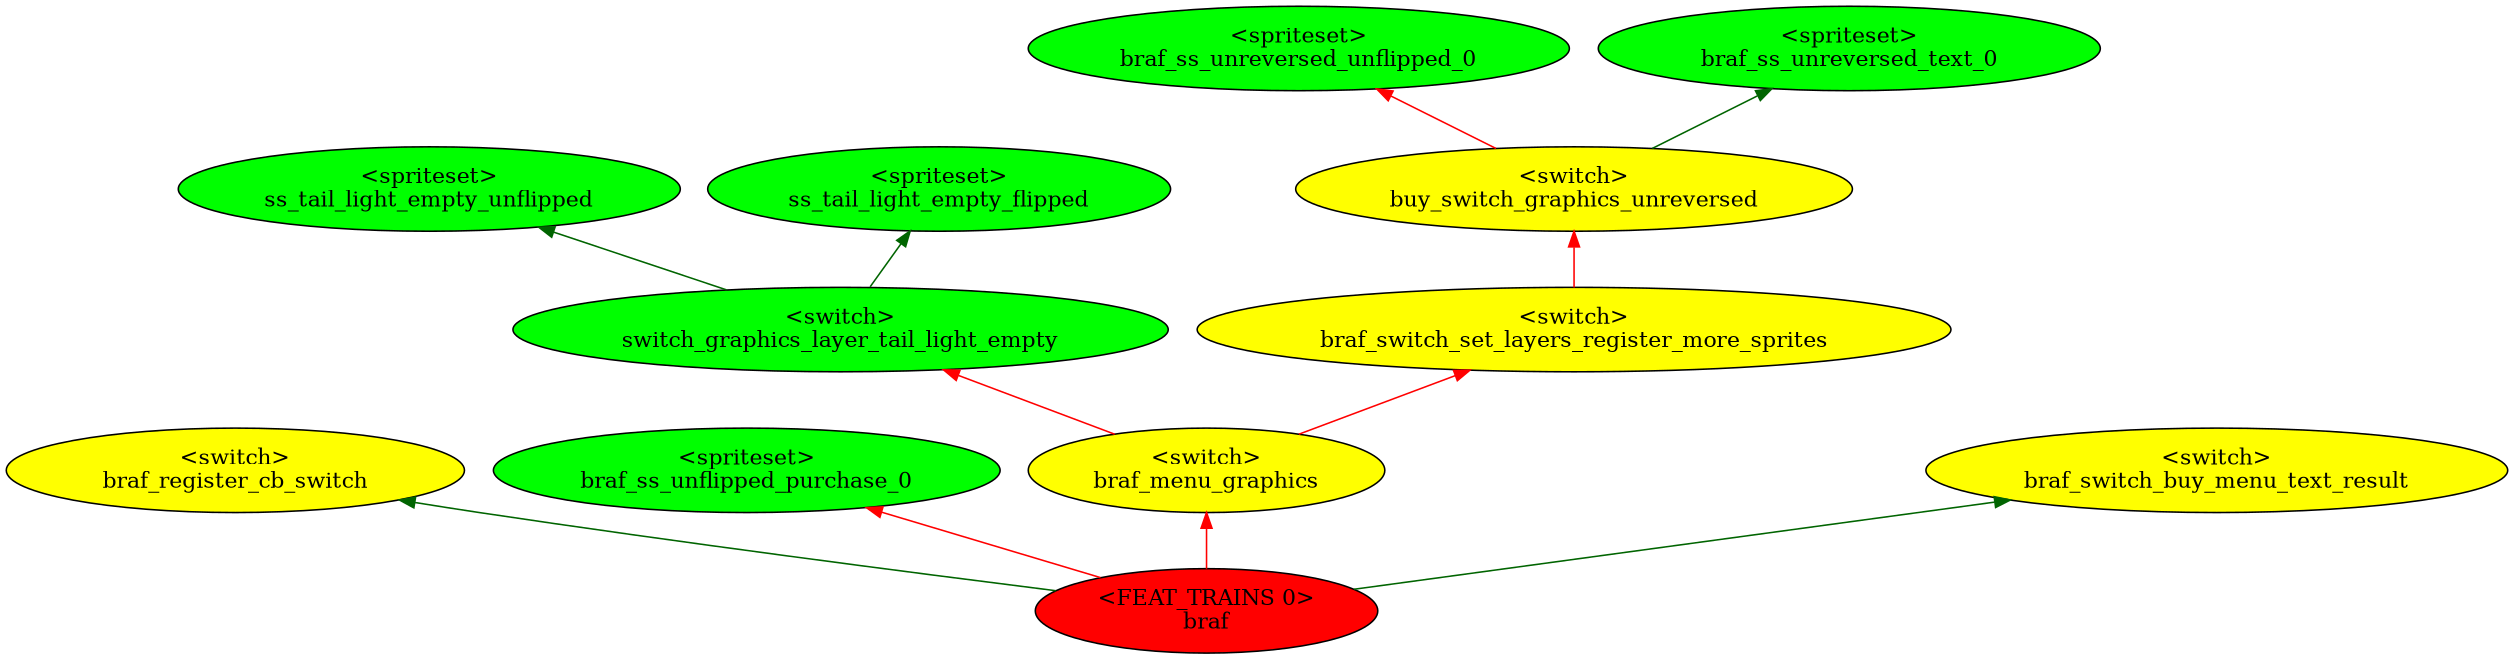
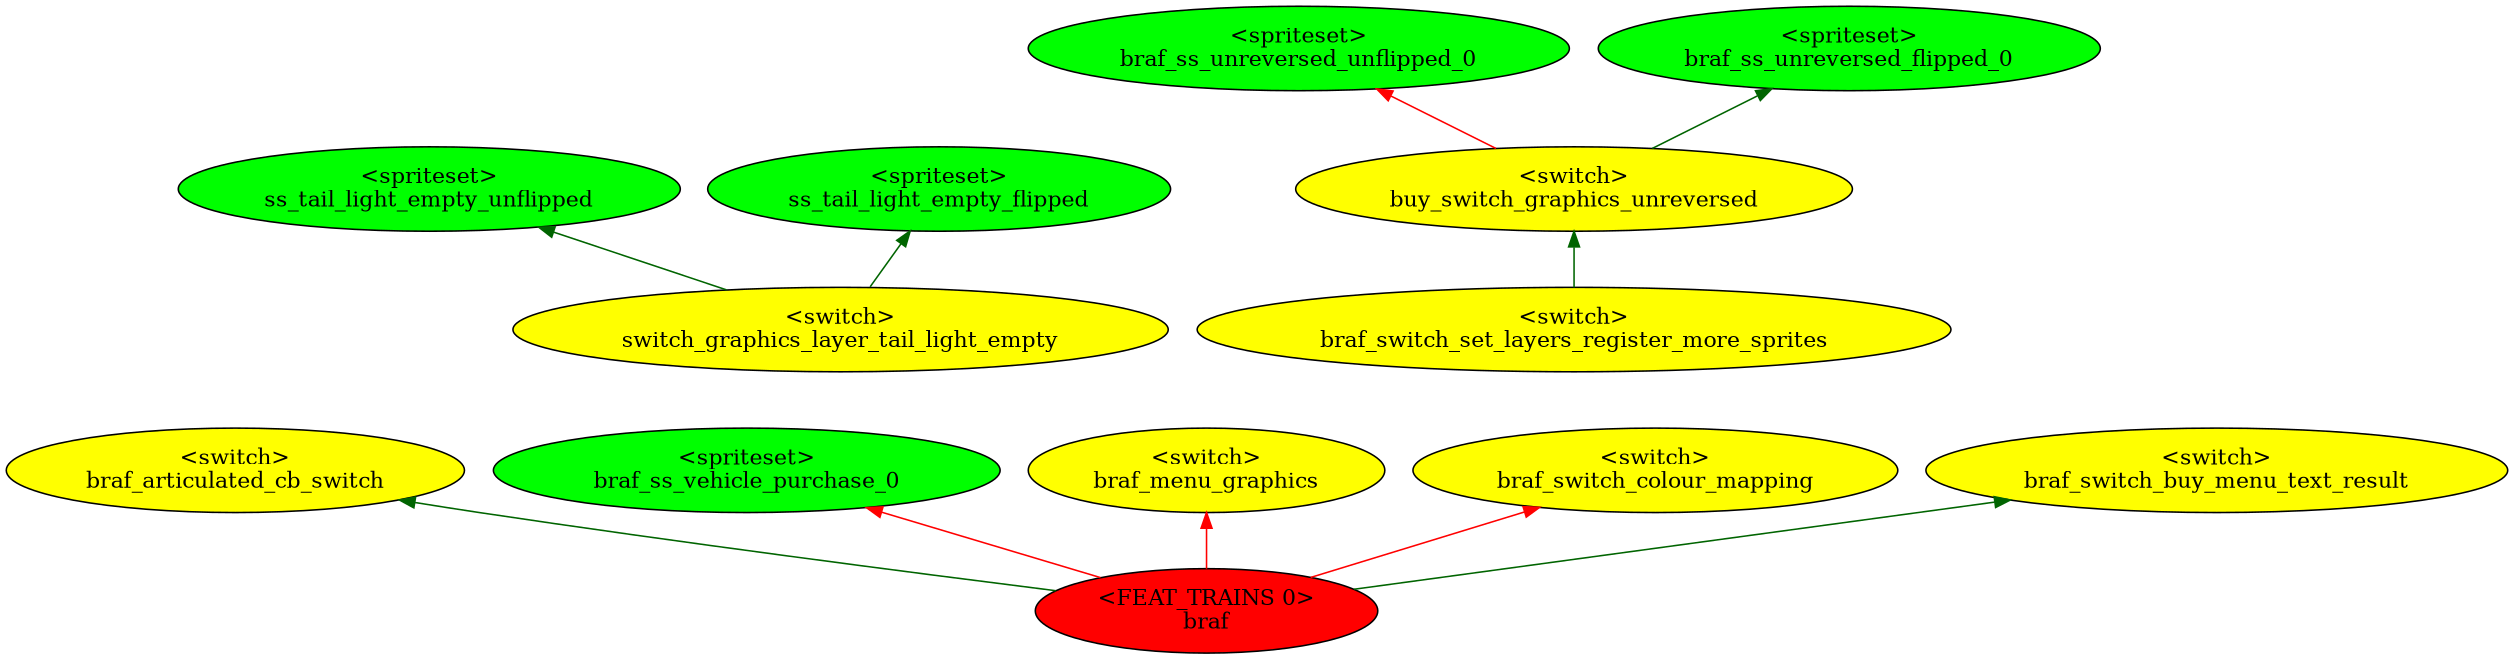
node "<spriteset> braf_ss_unreversed_text_0": label "<spriteset> braf_ss_unreversed_text_0" -> "<spriteset> braf_ss_unreversed_flipped_0"
edge "<switch> braf_switch_set_layers_register_more_sprites" -> "<switch> buy_switch_graphics_unreversed": color red -> darkgreen
node "<switch> switch_graphics_layer_tail_light_empty": fillcolor green -> yellow
edge "<switch> braf_menu_graphics" -> "<switch> switch_graphics_layer_tail_light_empty": removed
edge "<switch> braf_menu_graphics" -> "<switch> braf_switch_set_layers_register_more_sprites": removed
node "<switch> braf_register_cb_switch": label "<switch> braf_register_cb_switch" -> "<switch> braf_articulated_cb_switch"
node "<spriteset> braf_ss_unflipped_purchase_0": label "<spriteset> braf_ss_unflipped_purchase_0" -> "<spriteset> braf_ss_vehicle_purchase_0"
node "<switch> braf_switch_colour_mapping": added
